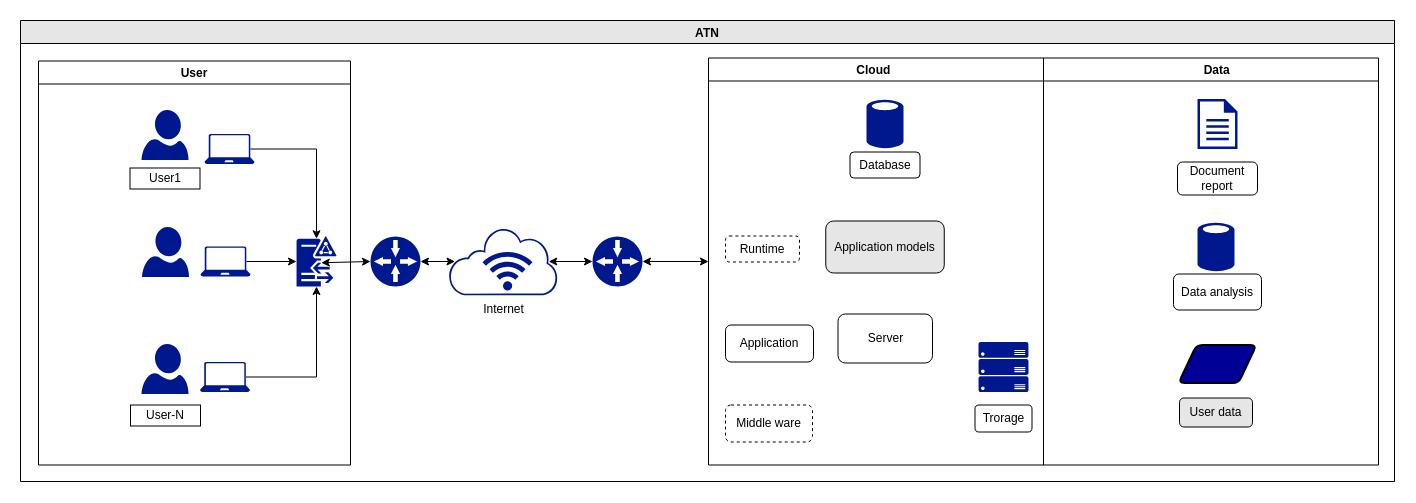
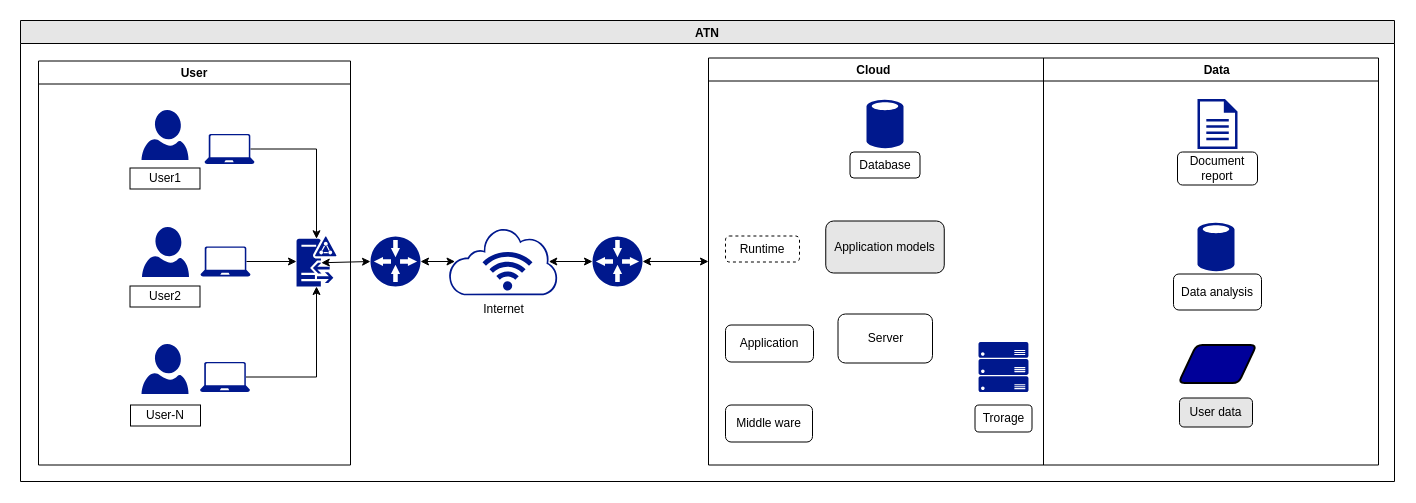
node "Document report": moved (1218, 179) -> (1218, 169)
node "User2": added
node "Middle ware": style dashed -> solid
